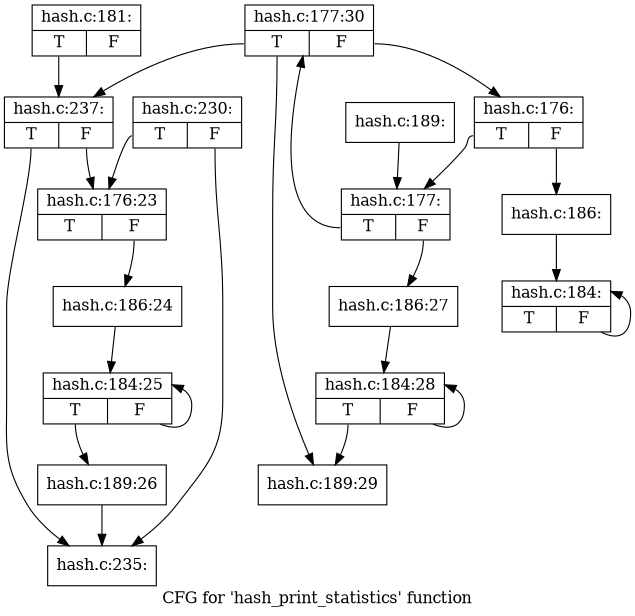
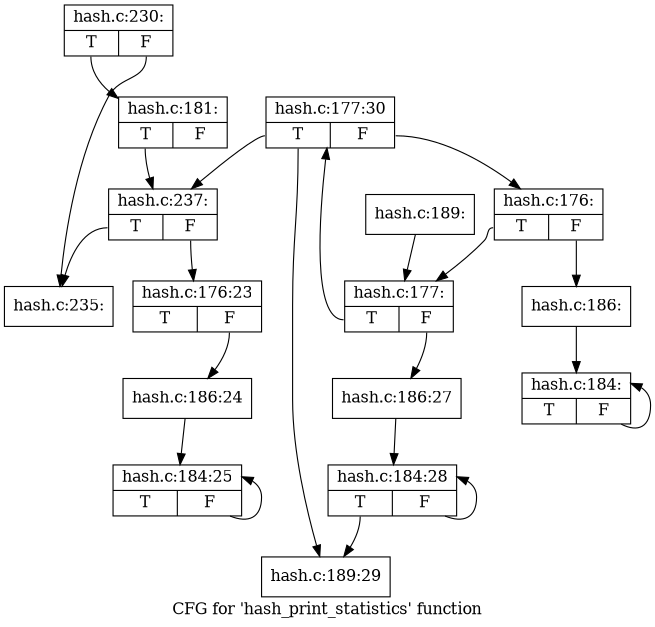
edge "hash.c:230:" -> "hash.c:176:23": now "hash.c:230:" -> "hash.c:181:"
node "hash.c:189:26": removed
